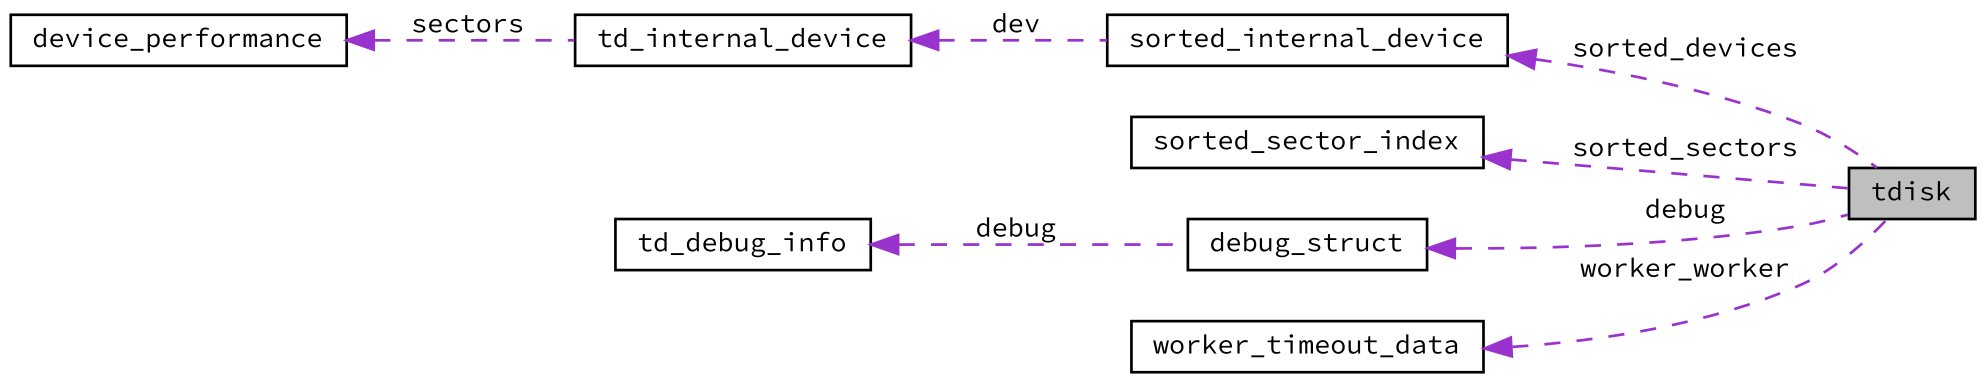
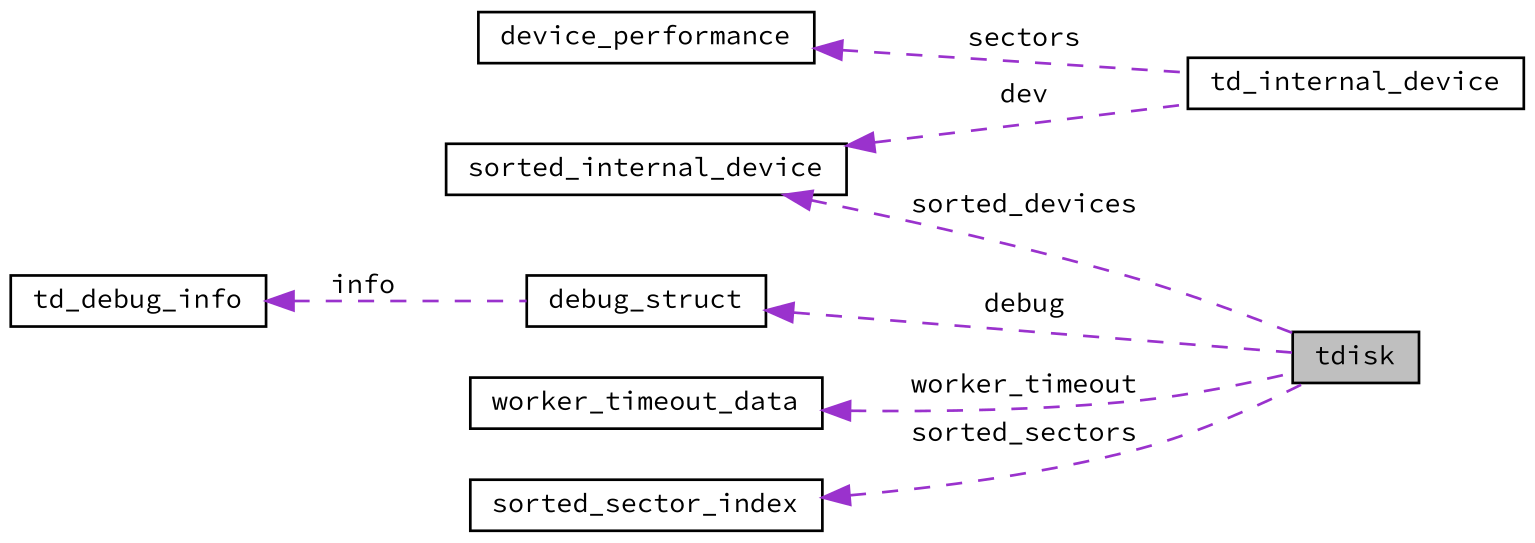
edge "sorted_internal_device" -> "td_internal_device": reversed
edge "debug_struct" -> "td_debug_info": label " debug" -> " info"
edge "tdisk" -> "worker_timeout_data": label " worker_worker" -> " worker_timeout"
